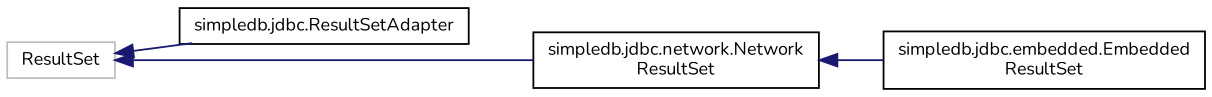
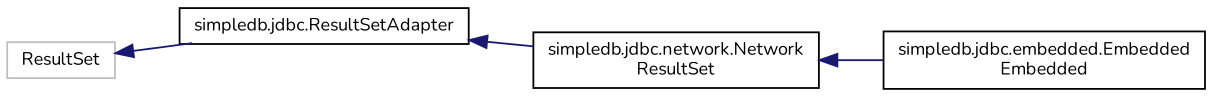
edge "simpledb.jdbc.network.Network ResultSet" -> "ResultSet": now "simpledb.jdbc.network.Network ResultSet" -> "simpledb.jdbc.ResultSetAdapter"
node "simpledb.jdbc.embedded.Embedded ResultSet": label "simpledb.jdbc.embedded.Embedded ResultSet" -> "simpledb.jdbc.embedded.Embedded Embedded"
